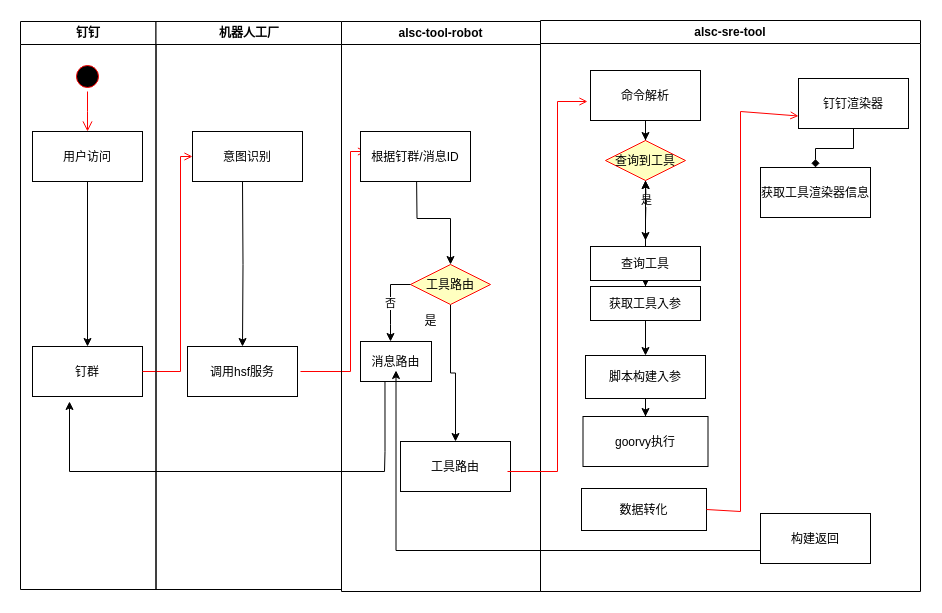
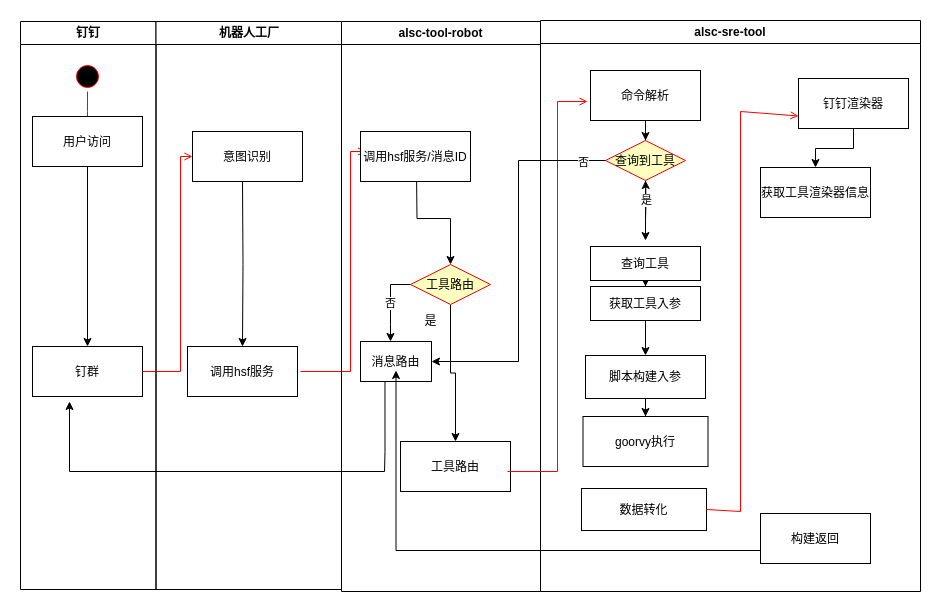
node "用户访问": moved (88, 157) -> (88, 142)
node "根据钉群/消息ID": label "根据钉群/消息ID" -> "调用hsf服务/消息ID"
edge "钉钉渲染器" -> "获取工具渲染器信息": arrowhead diamond -> classic
edge "查询工具" -> "查询到工具": removed
edge "查询到工具" -> "消息路由": added, label "否"
